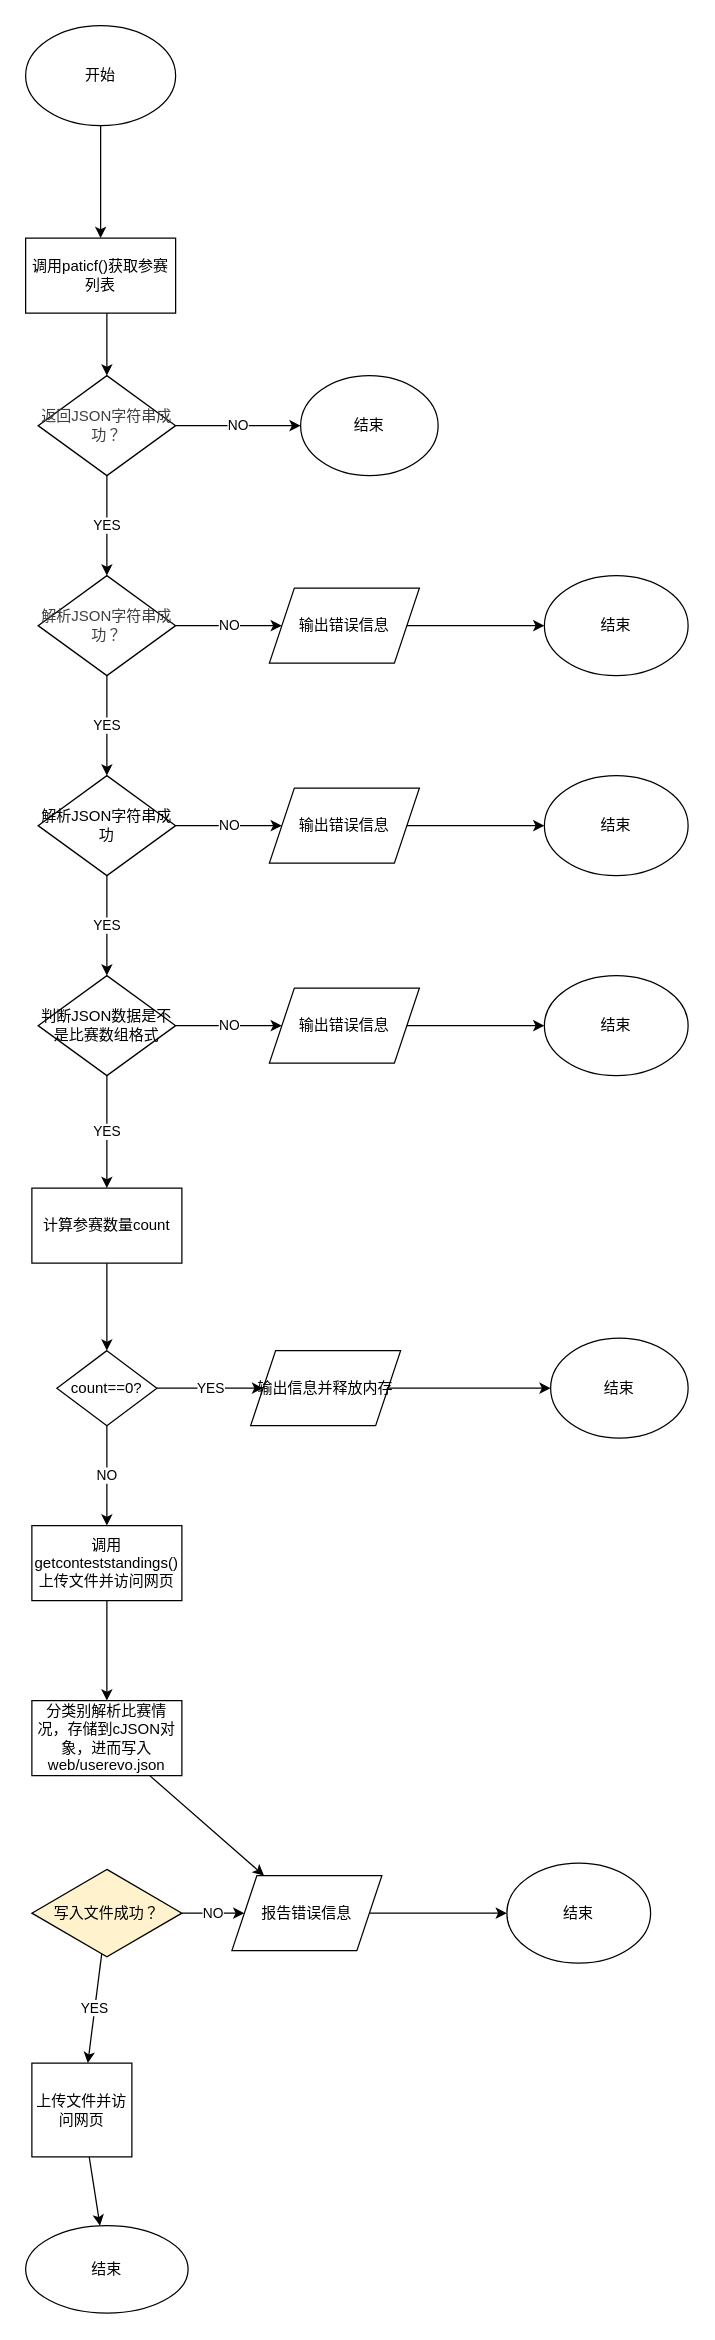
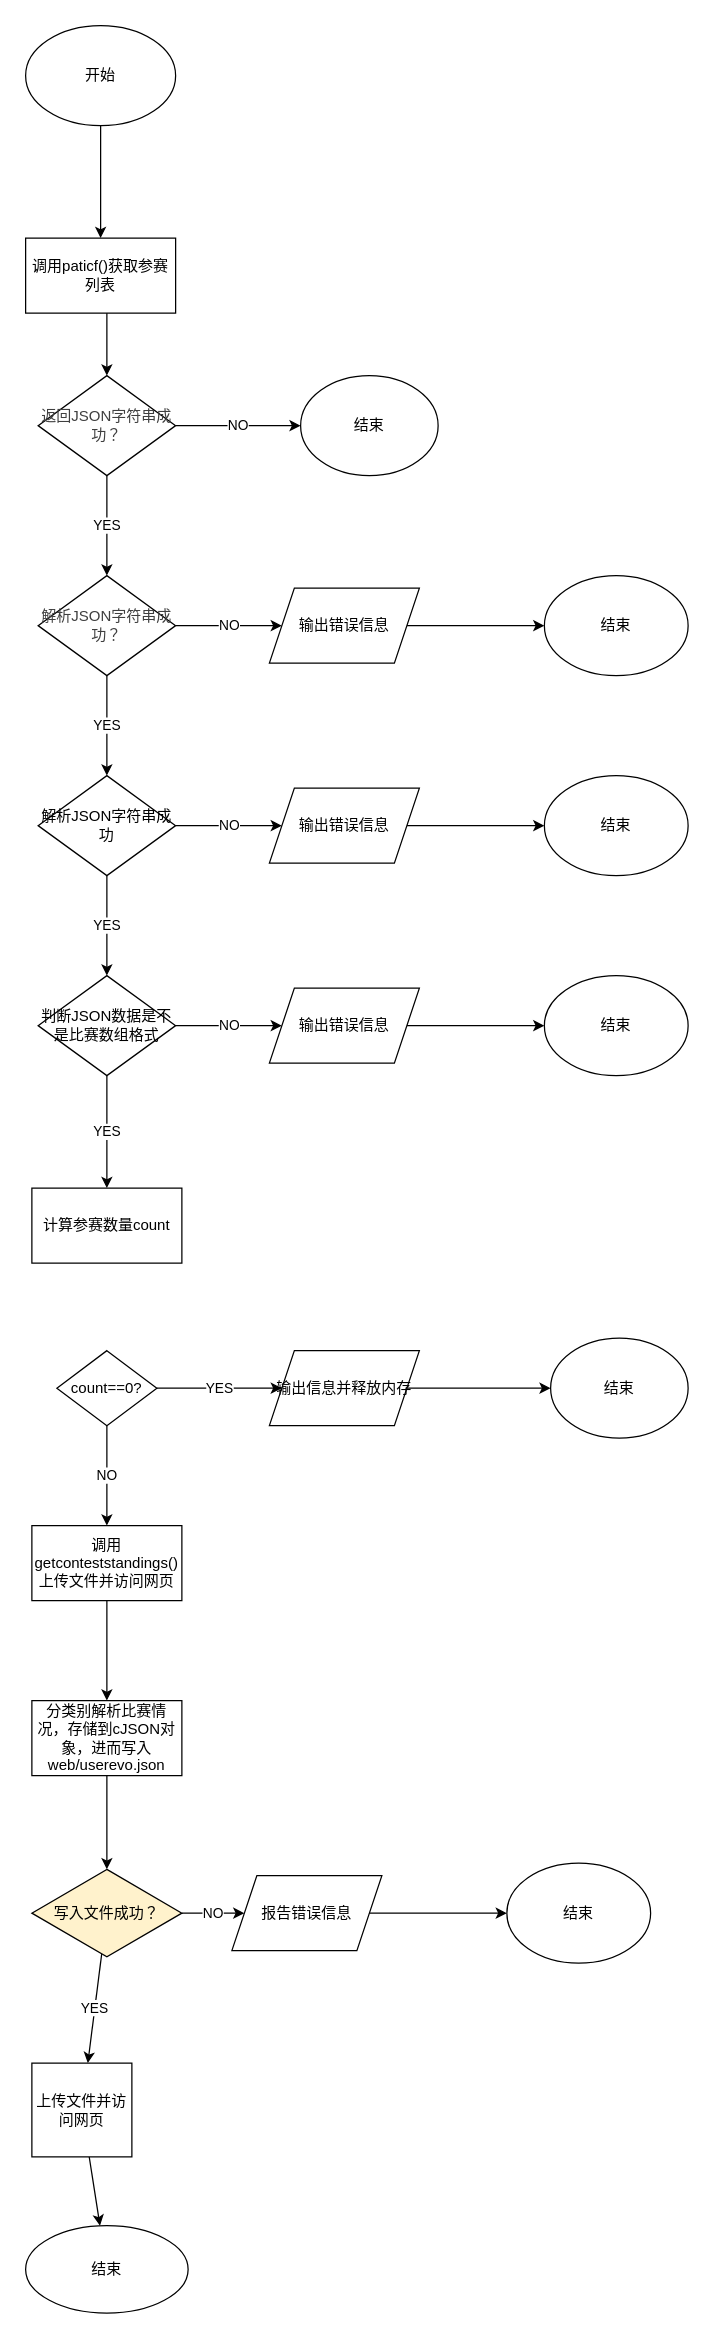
edge "计算参赛数量count" -> "count==0?": removed
node "输出信息并释放内存": moved (326, 1388) -> (344, 1388)
edge "分类别解析比赛情况，存储到cJSON对象，进而写入web/userevo.json" -> "报告错误信息": now "分类别解析比赛情况，存储到cJSON对象，进而写入web/userevo.json" -> "写入文件成功？"
